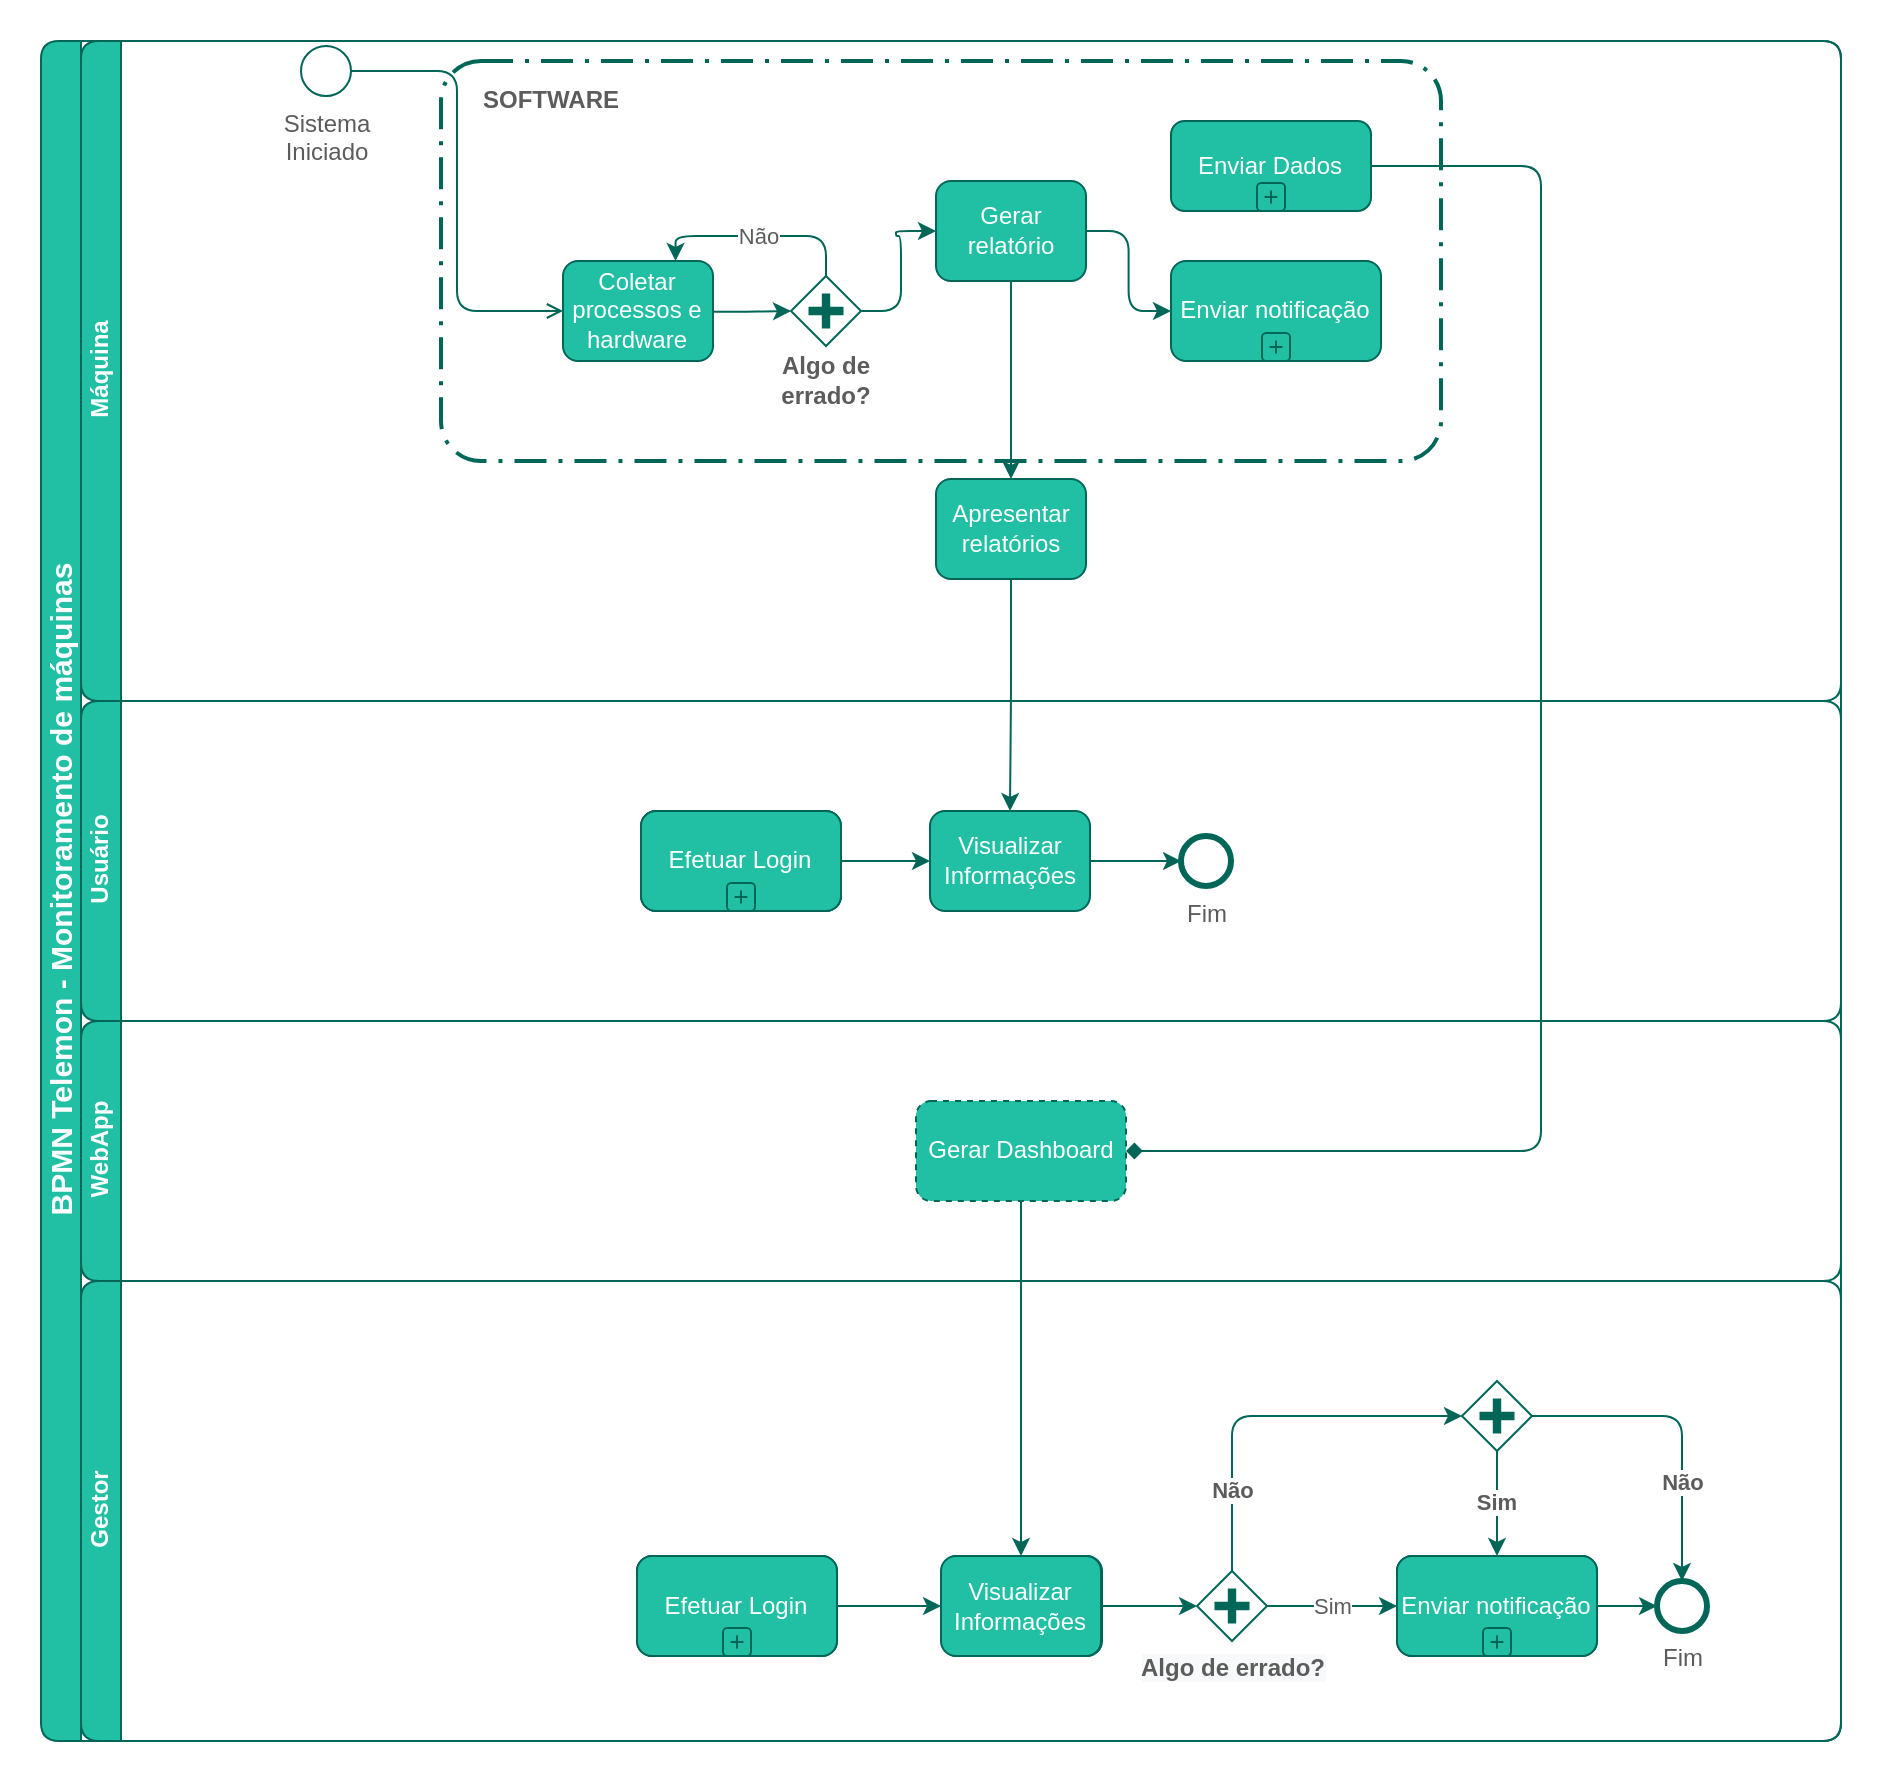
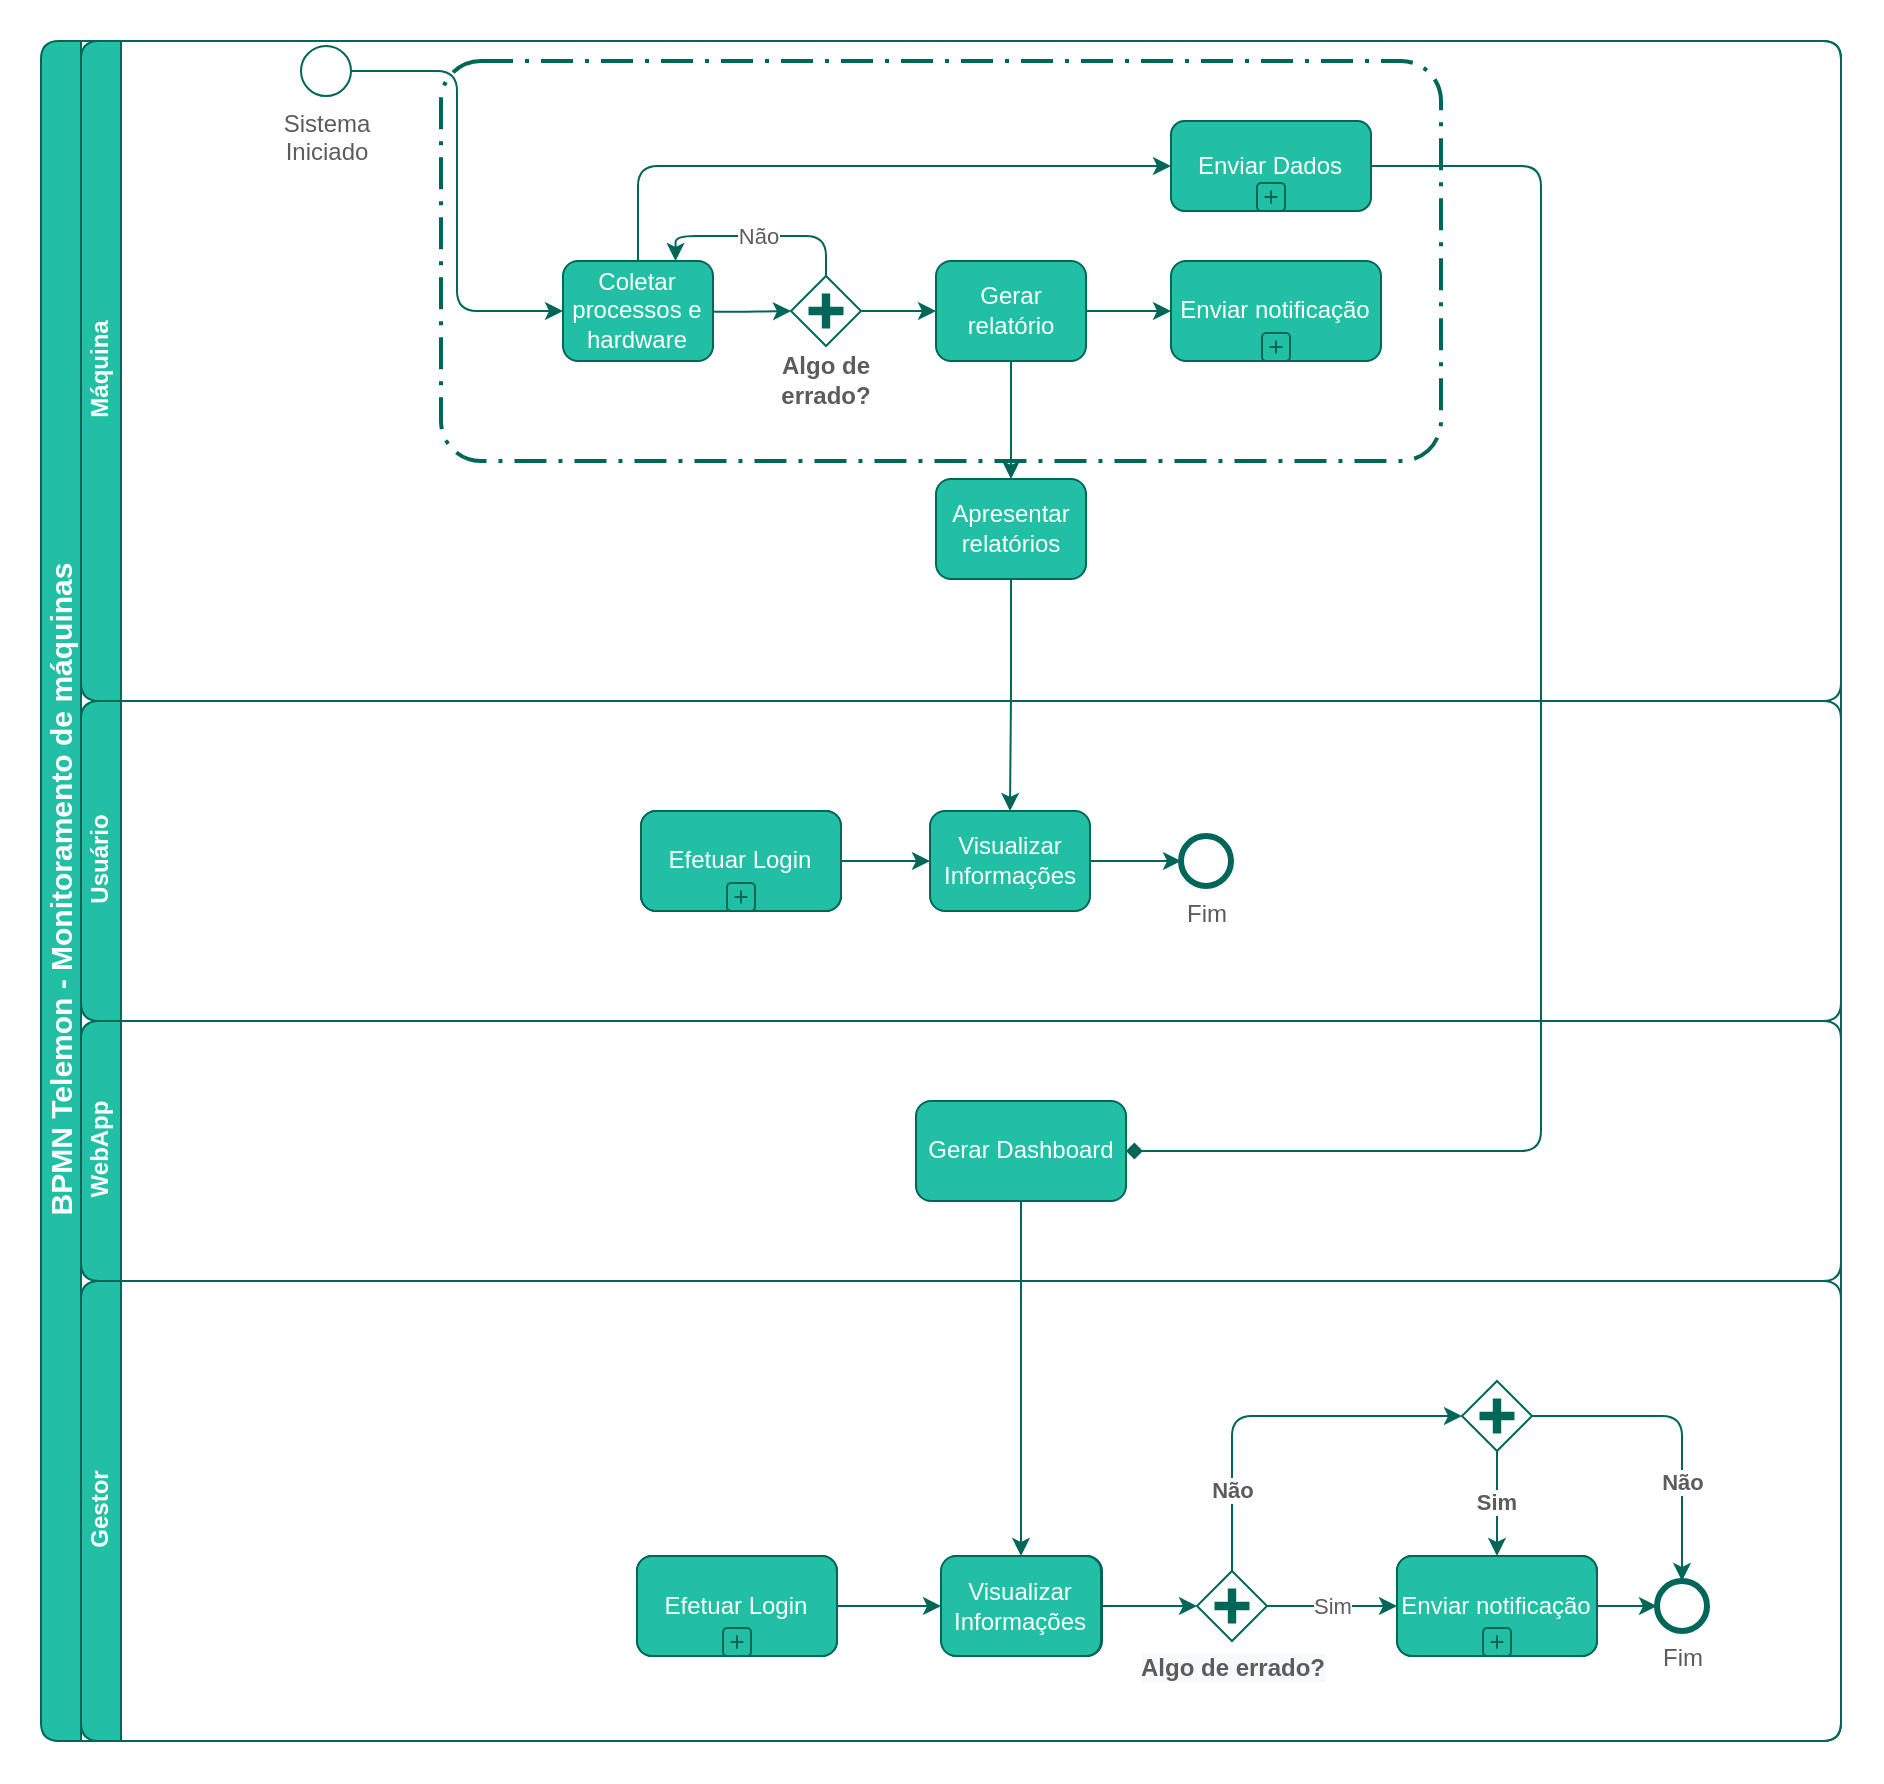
node "SOFTWARE": removed
edge "Coletar processos e hardware" -> "Enviar Dados": added
node "Gerar relatório": moved (1011, 231) -> (1011, 311)
edge "Sistema Iniciado" -> "Coletar processos e hardware": arrowhead open -> classic
node "Gerar Dashboard": style dashed -> solid
